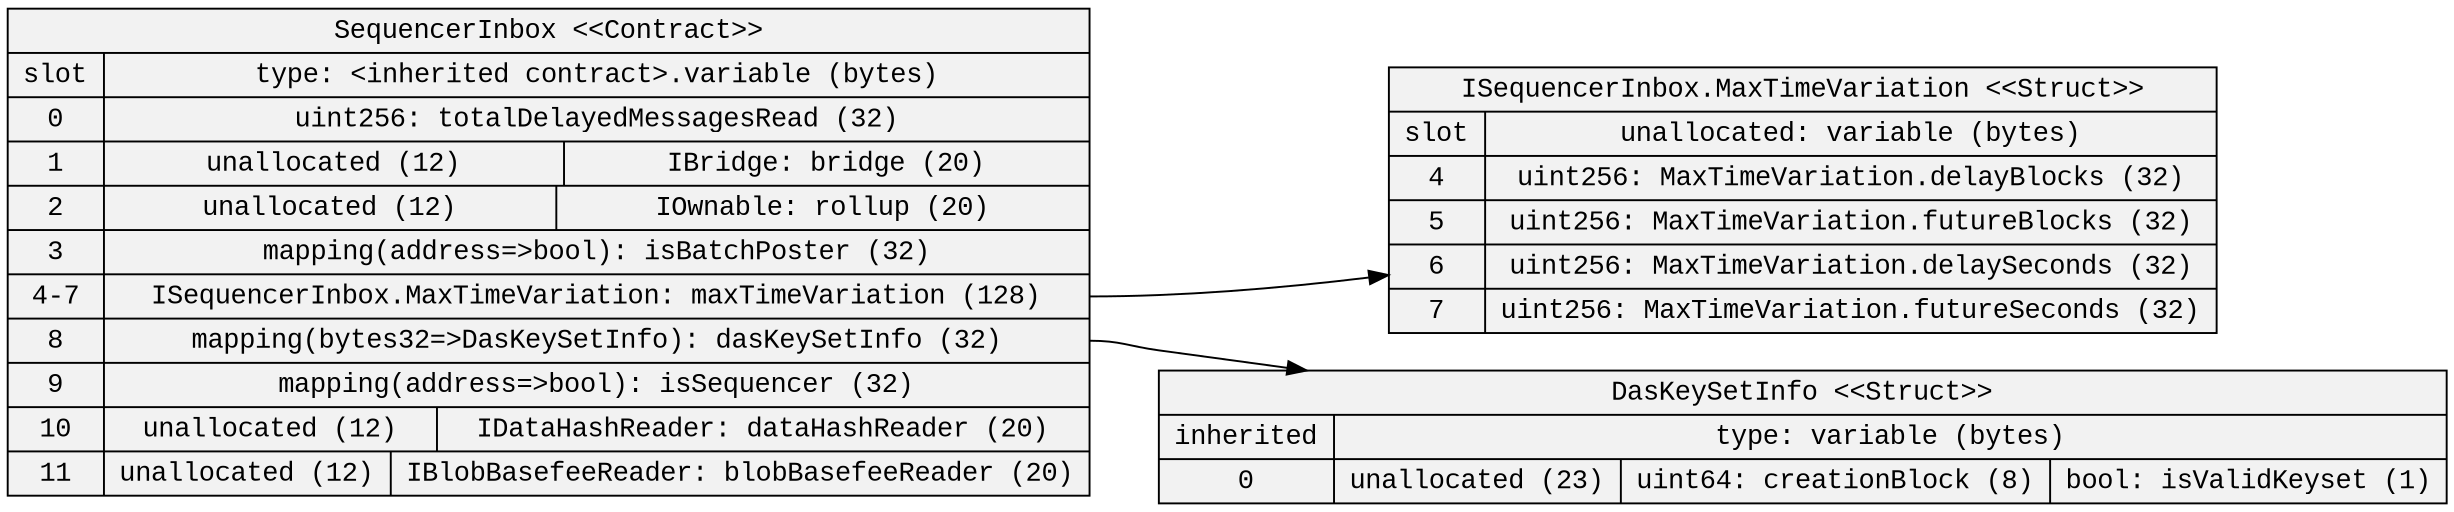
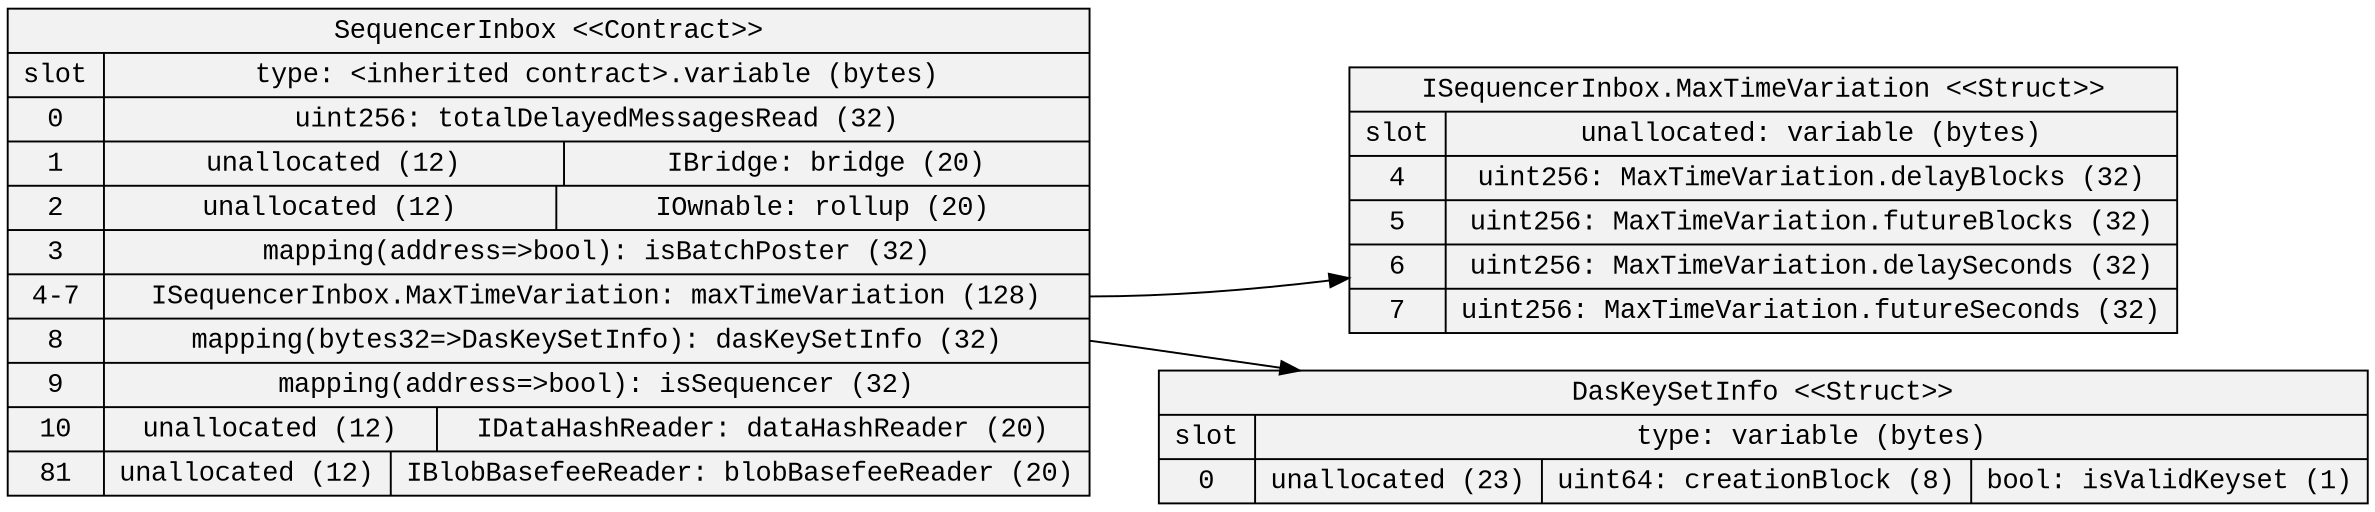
node "DasKeySetInfo <<Struct>>": text "inherited" -> "slot"
node "SequencerInbox <<Contract>>": text "11" -> "81"
